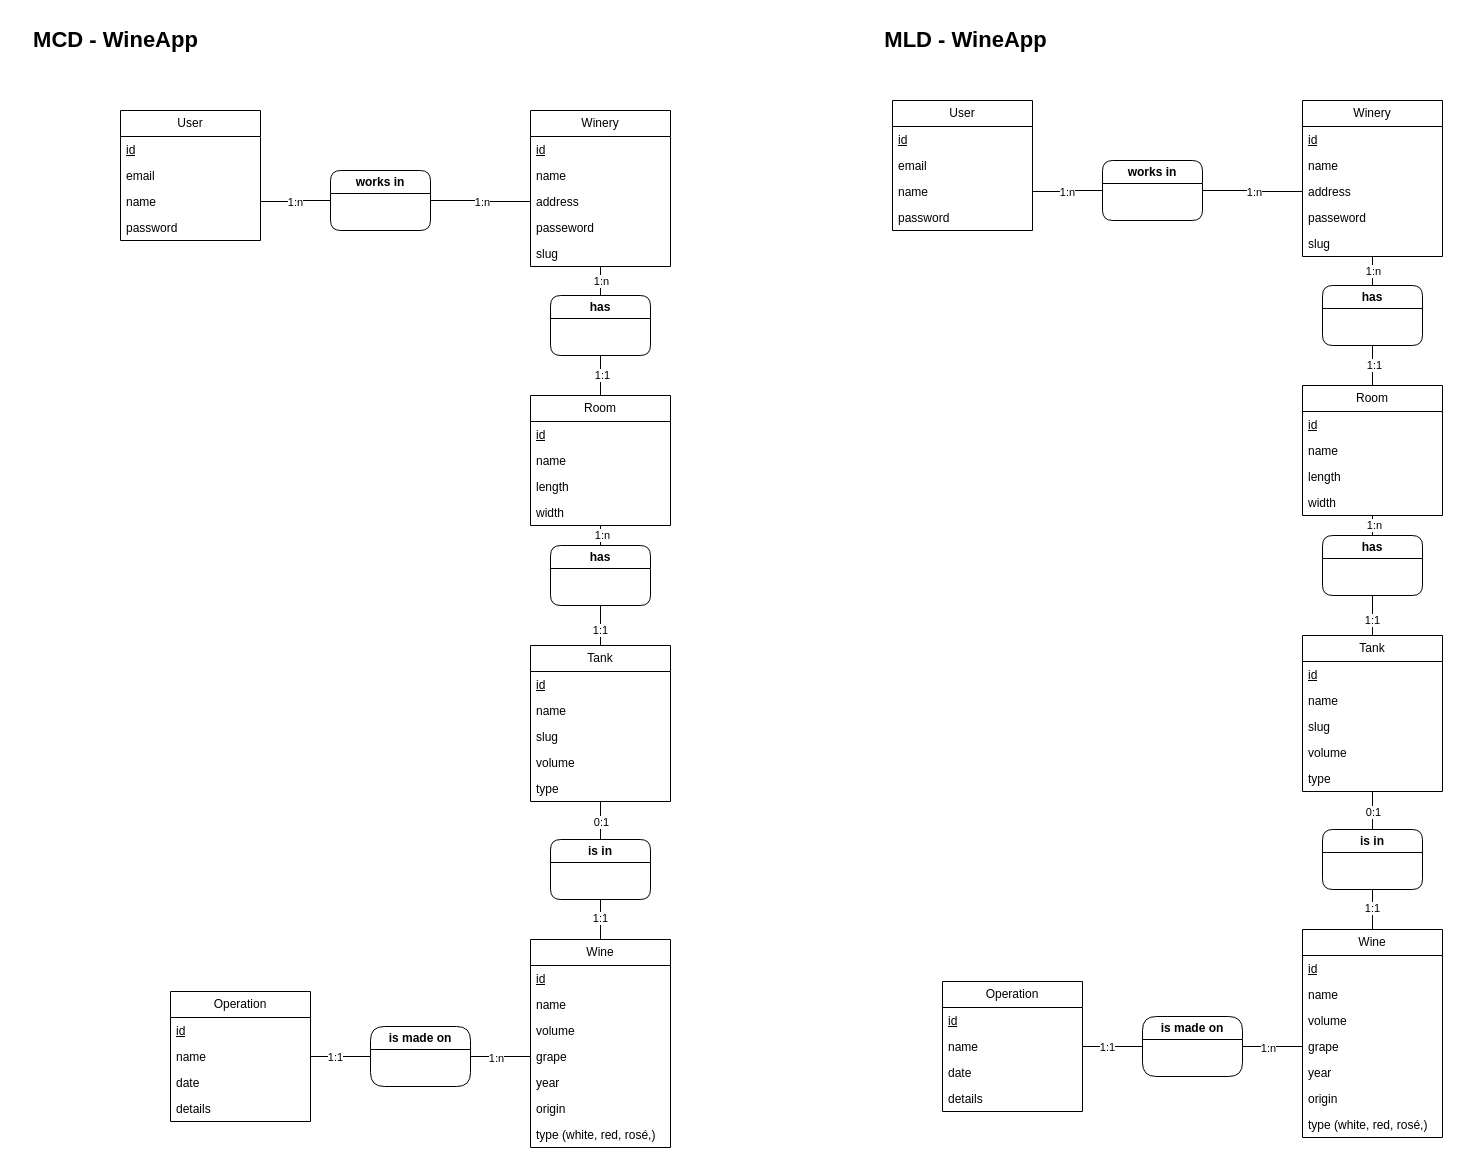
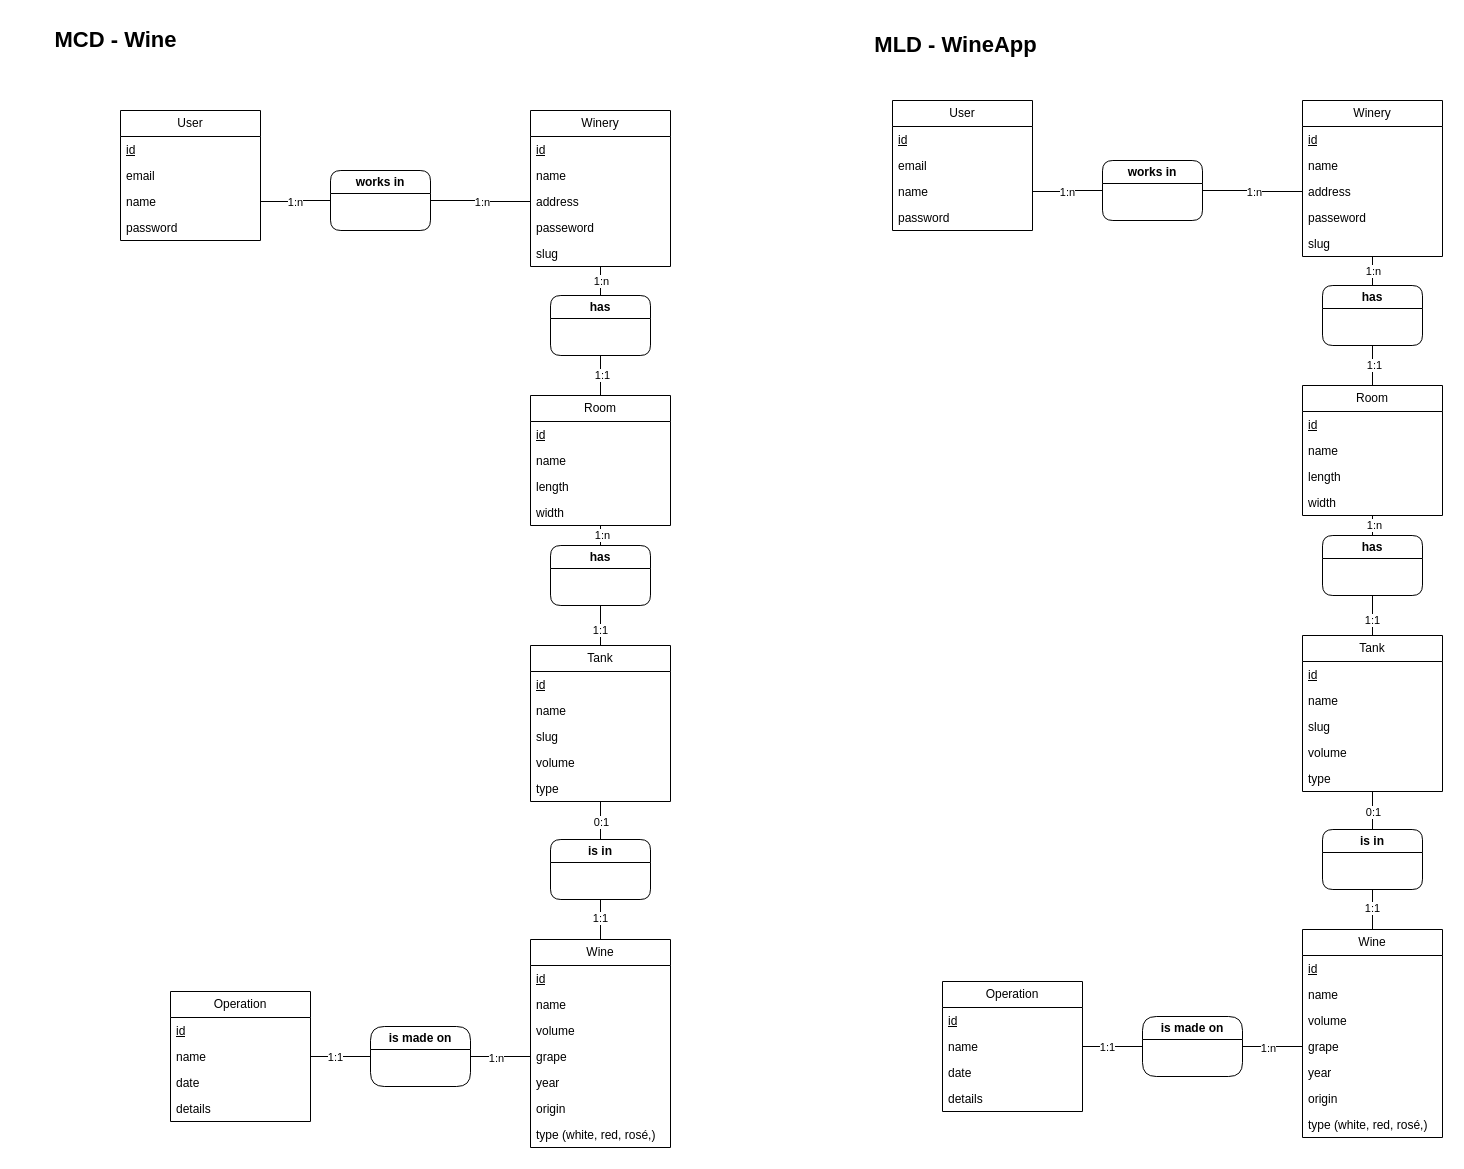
node "MCD - WineApp": label "MCD - WineApp" -> "MCD - Wine"
node "MLD - WineApp": moved (966, 41) -> (956, 46)
